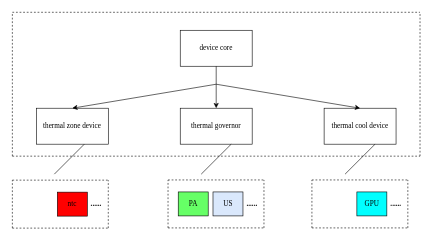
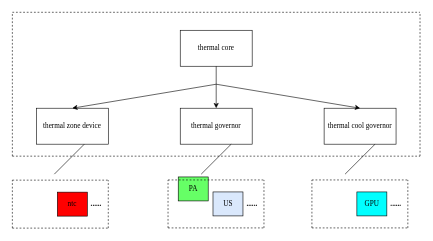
node "device core": label "device core" -> "thermal core"
node "thermal cool device": label "thermal cool device" -> "thermal cool governor"
node "PA": moved (193, 204) -> (193, 189)
